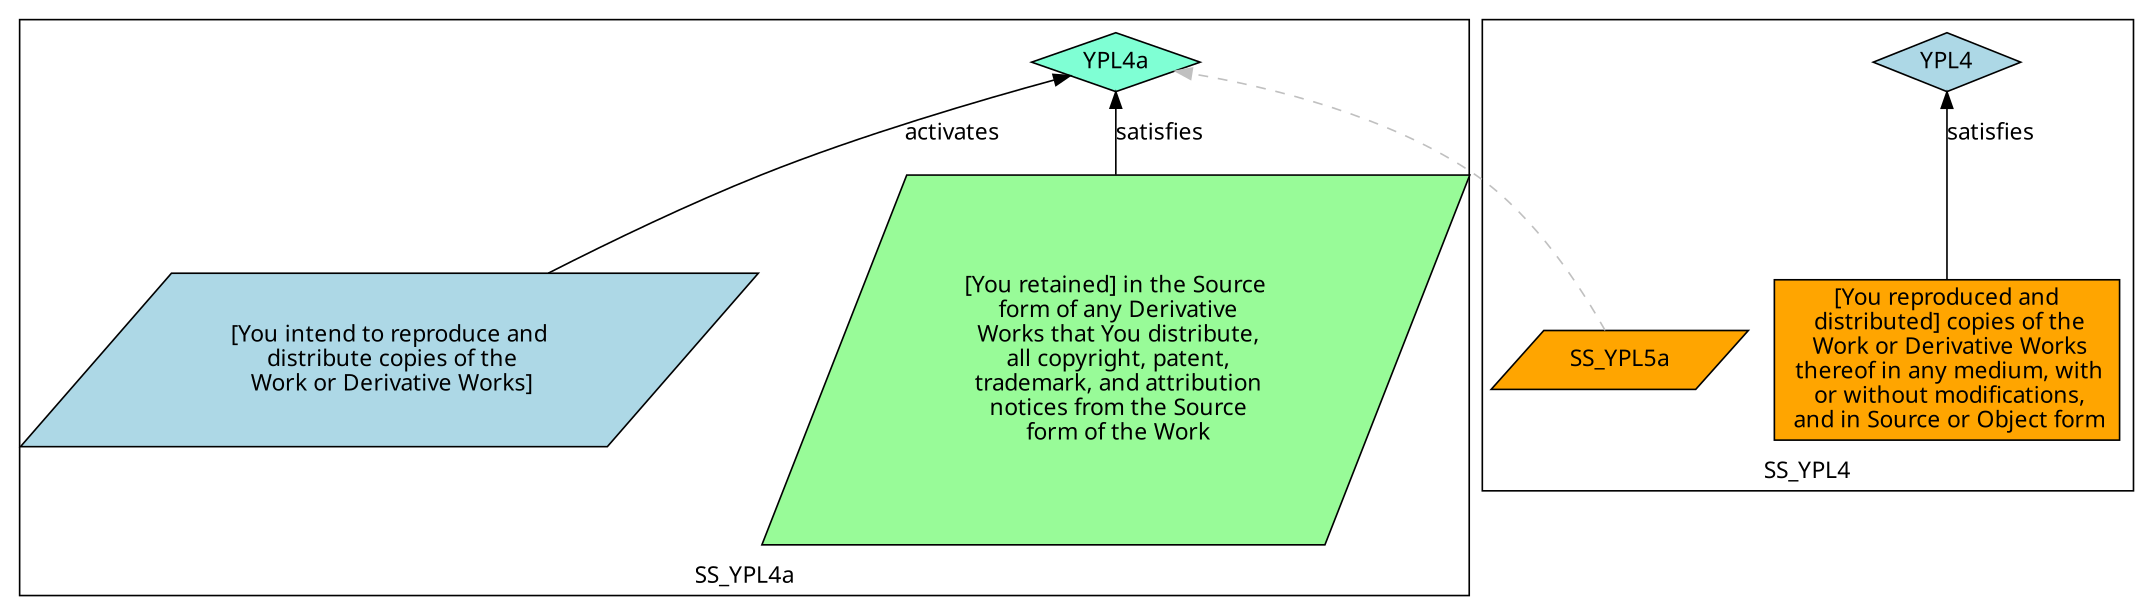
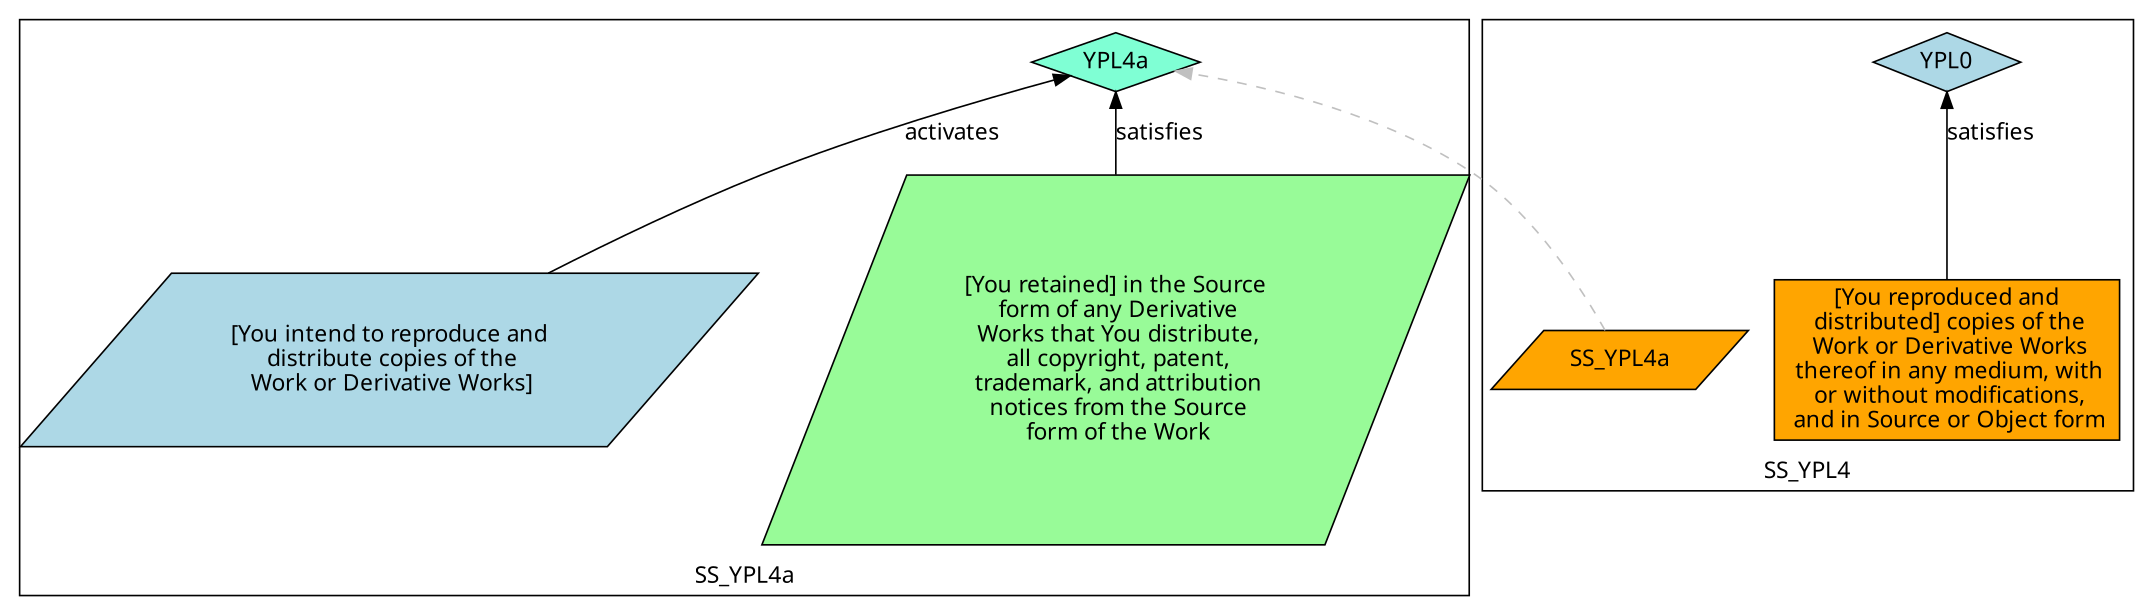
node "YPL4": label "YPL4" -> "YPL0"
node "SS_YPL5a": label "SS_YPL5a" -> "SS_YPL4a"
